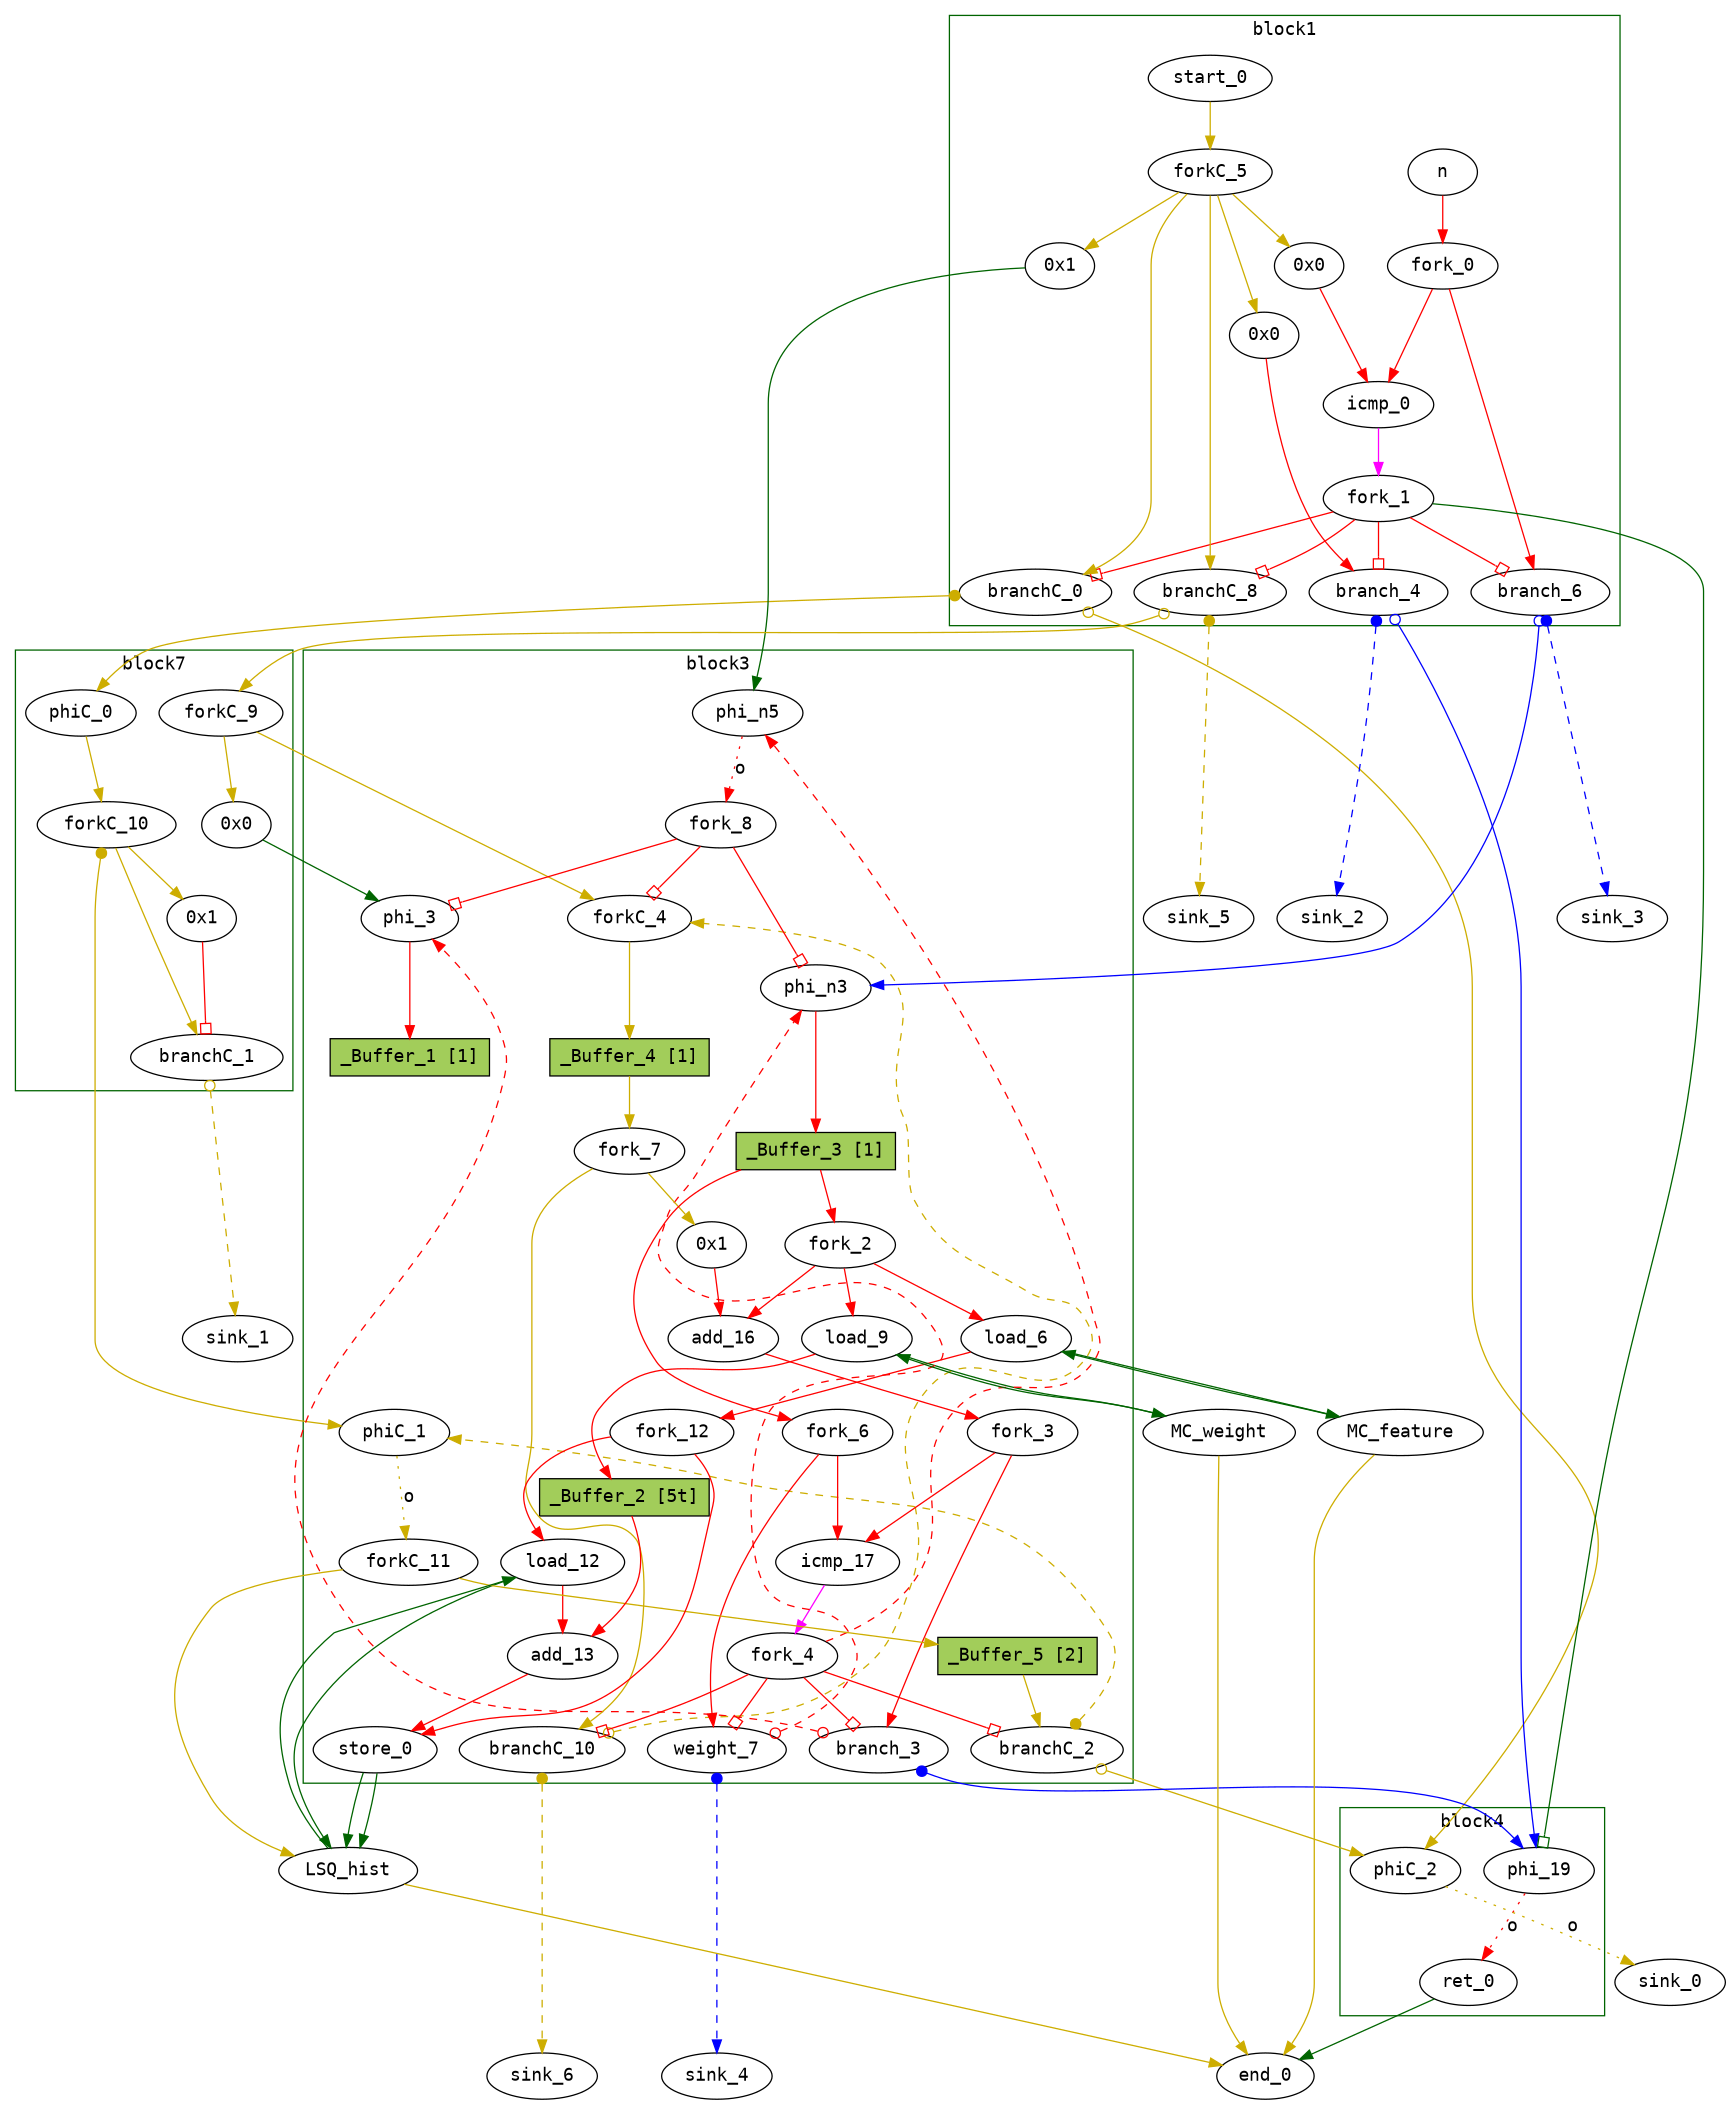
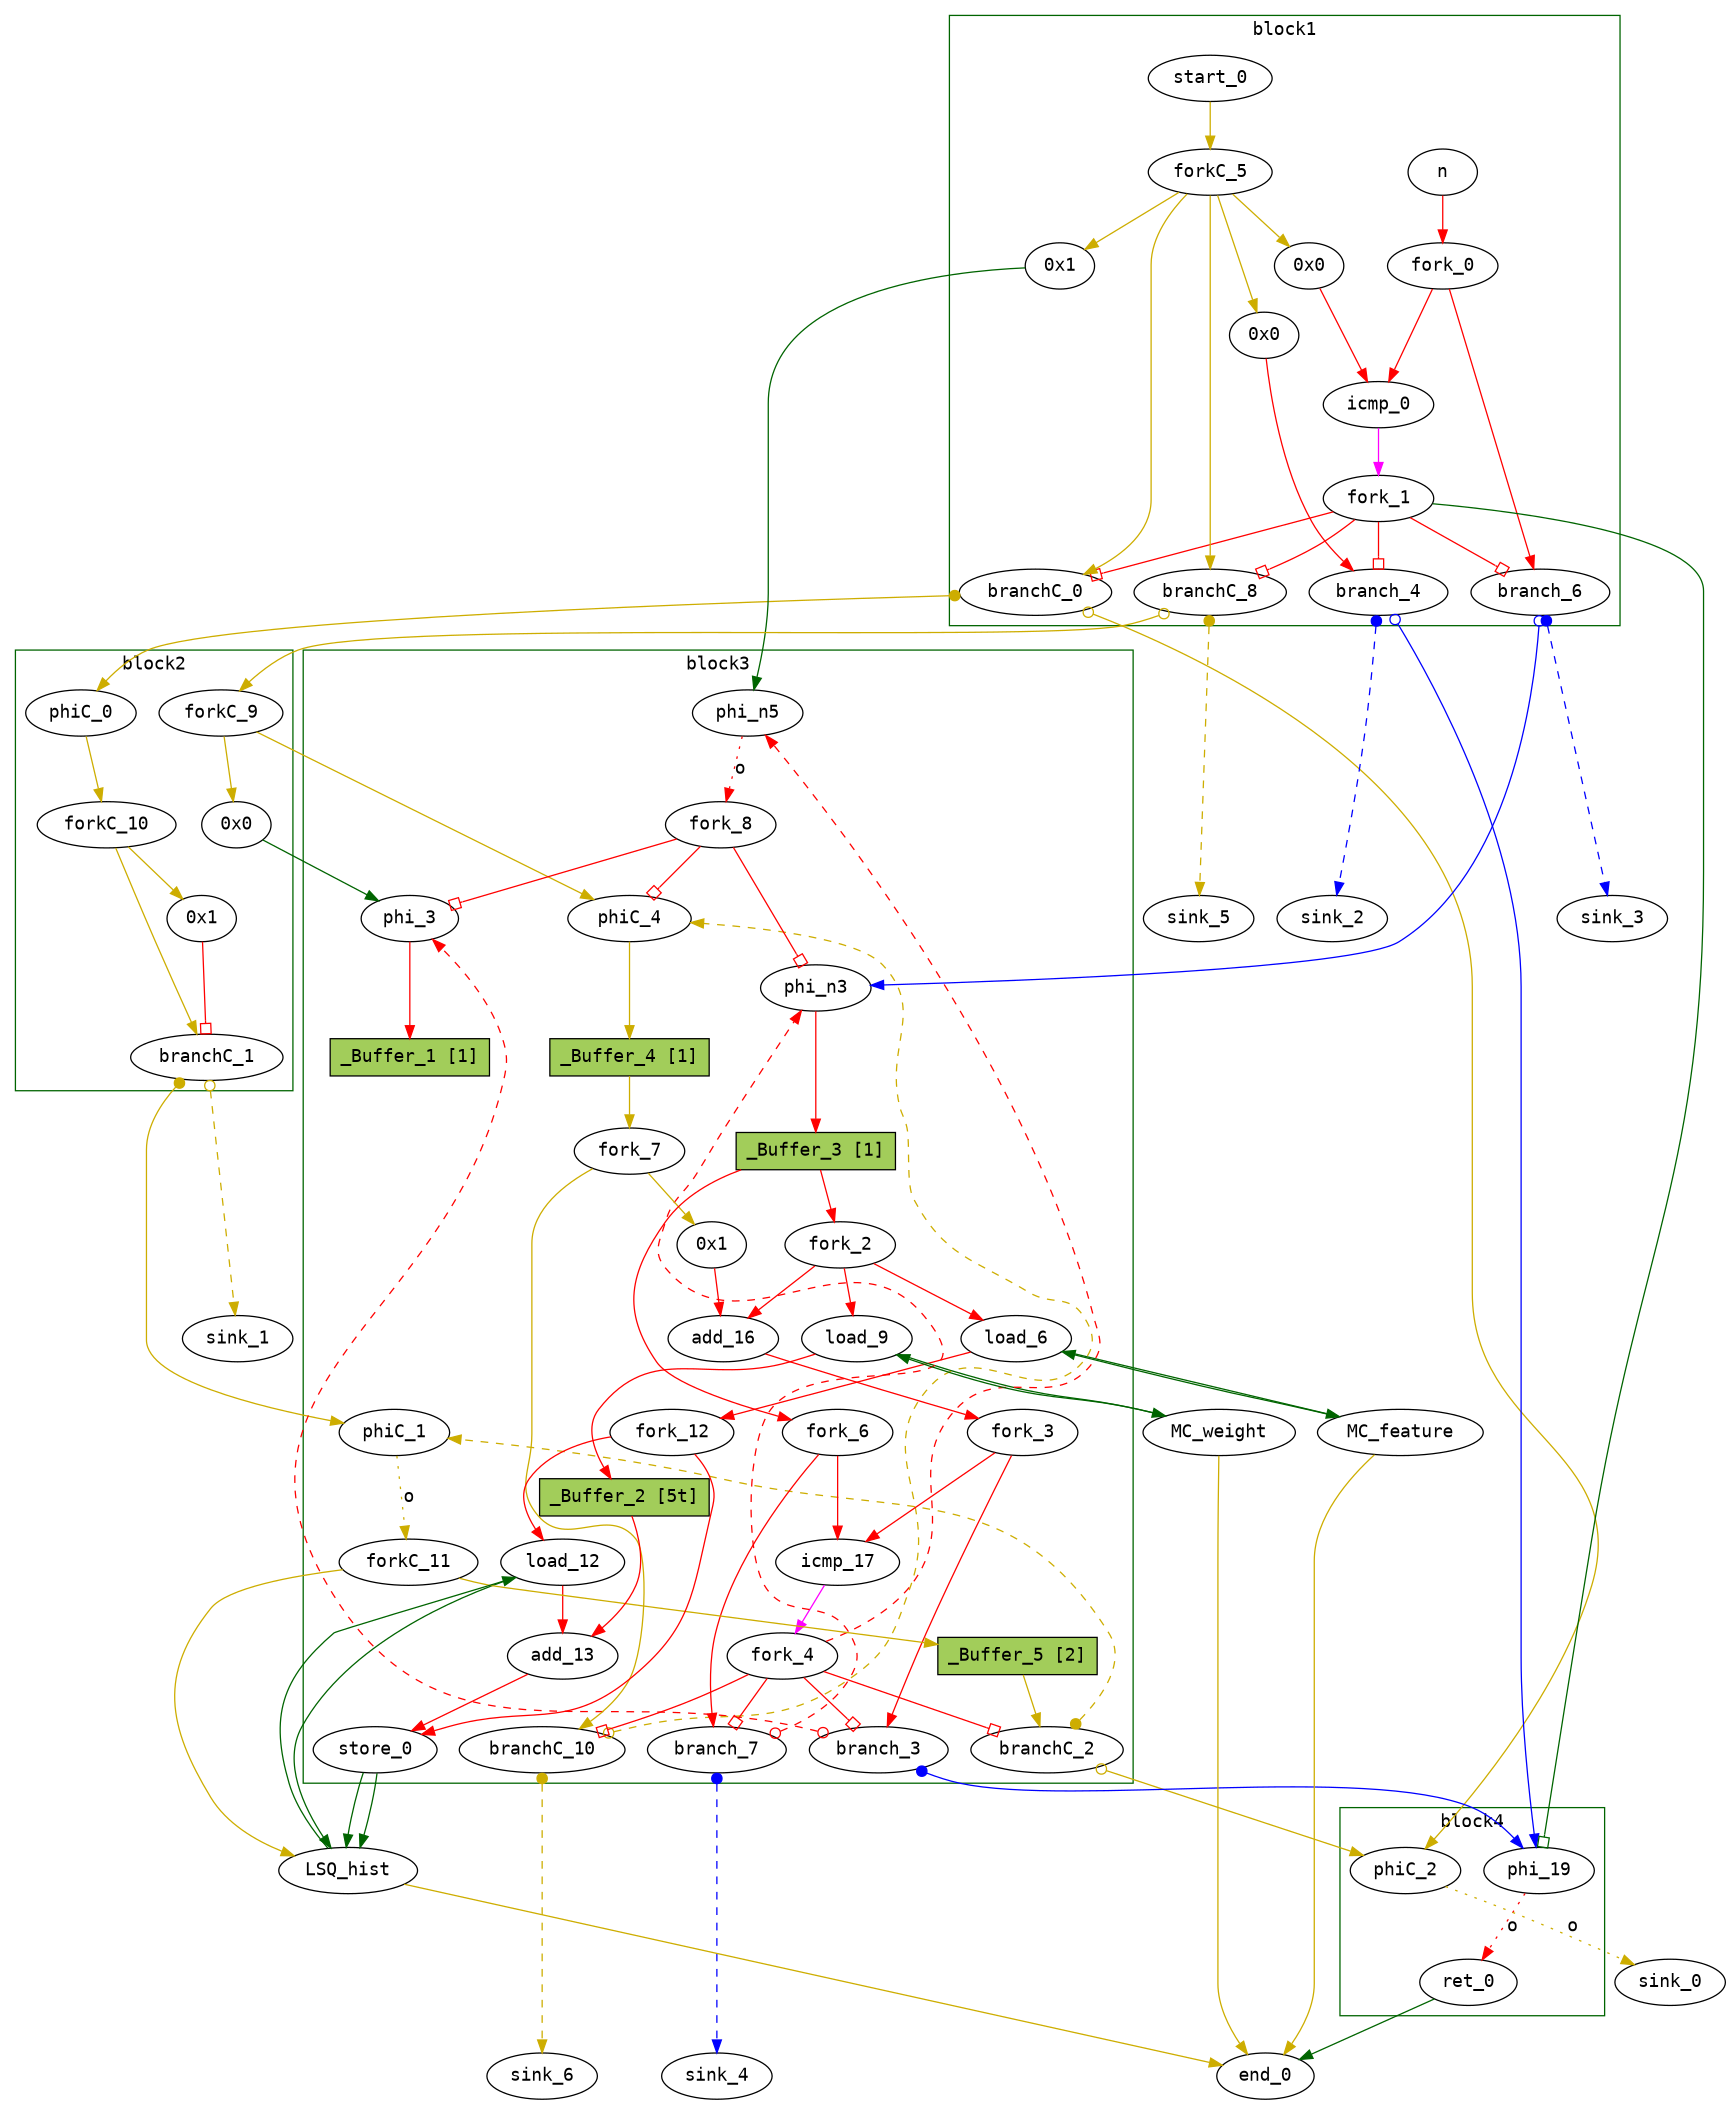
cluster "block7": label "block7" -> "block2"
node "forkC_4": label "forkC_4" -> "phiC_4"
edge "forkC_10" -- "phiC_1": now "branchC_1" -- "phiC_1"
node "weight_7": label "weight_7" -> "branch_7"
